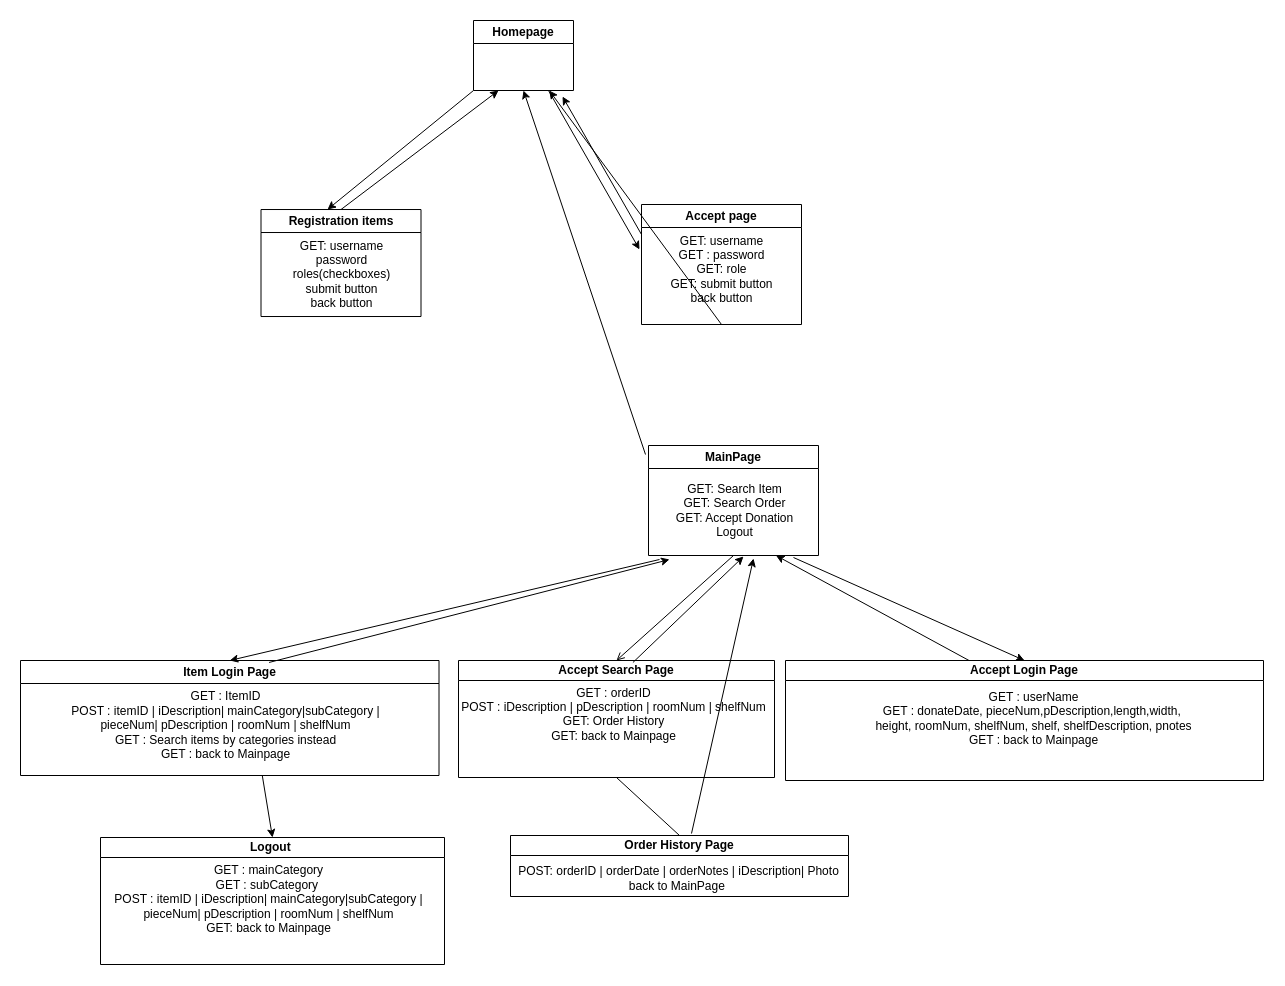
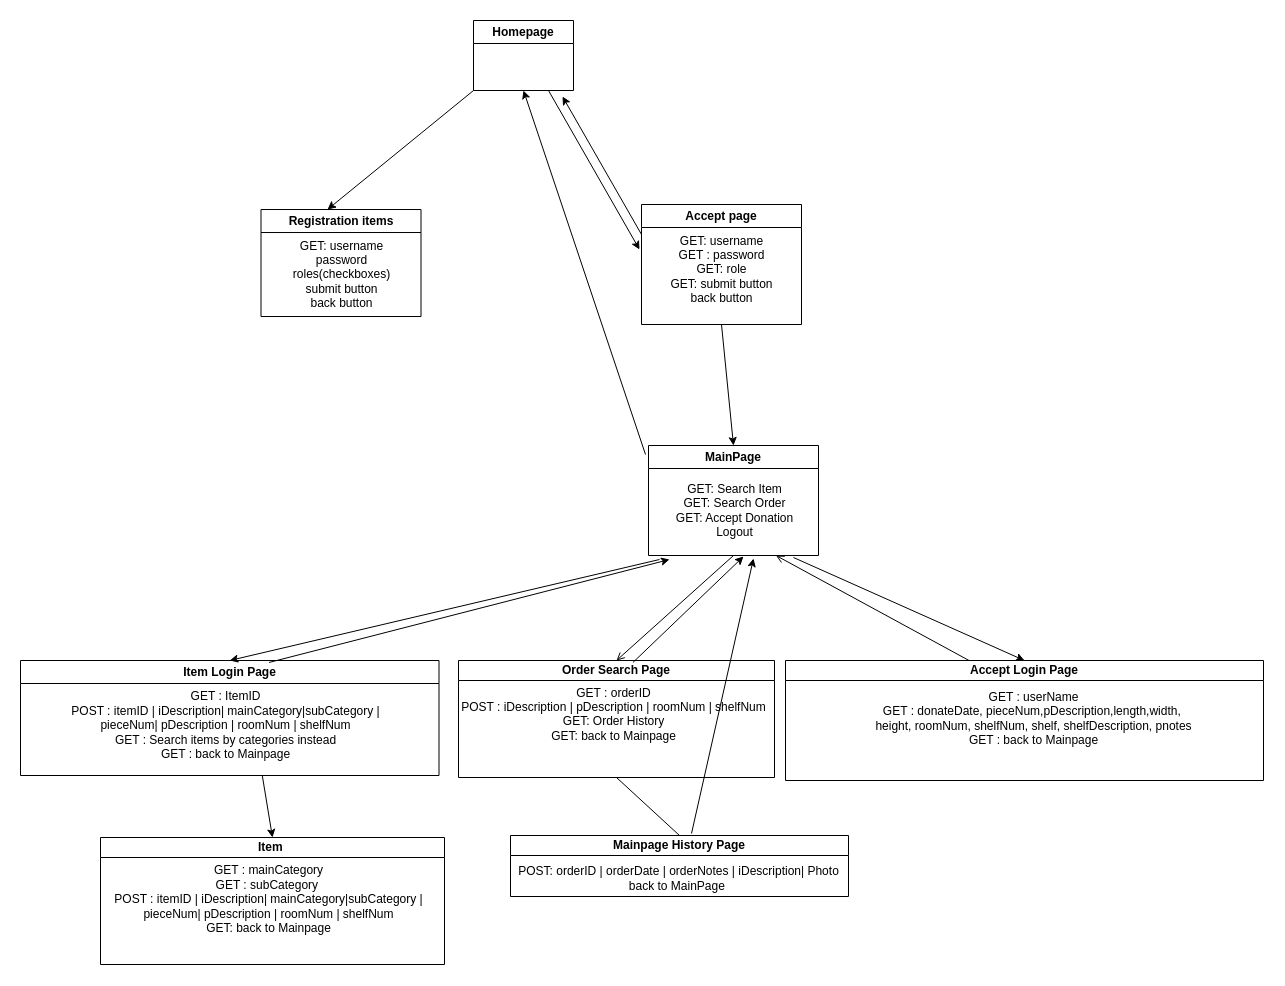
edge "Registration items" -> "Homepage": removed
edge "Accept page" -> "Homepage": now "Accept page" -> "MainPage"
edge "Accept Login Page" -> "MainPage": arrowhead classic -> open
node "Accept Search Page": label "Accept Search Page" -> "Order Search Page"
node "Order History Page": label "Order History Page" -> "Mainpage History Page"
node "Logout": label "Logout" -> "Item"
